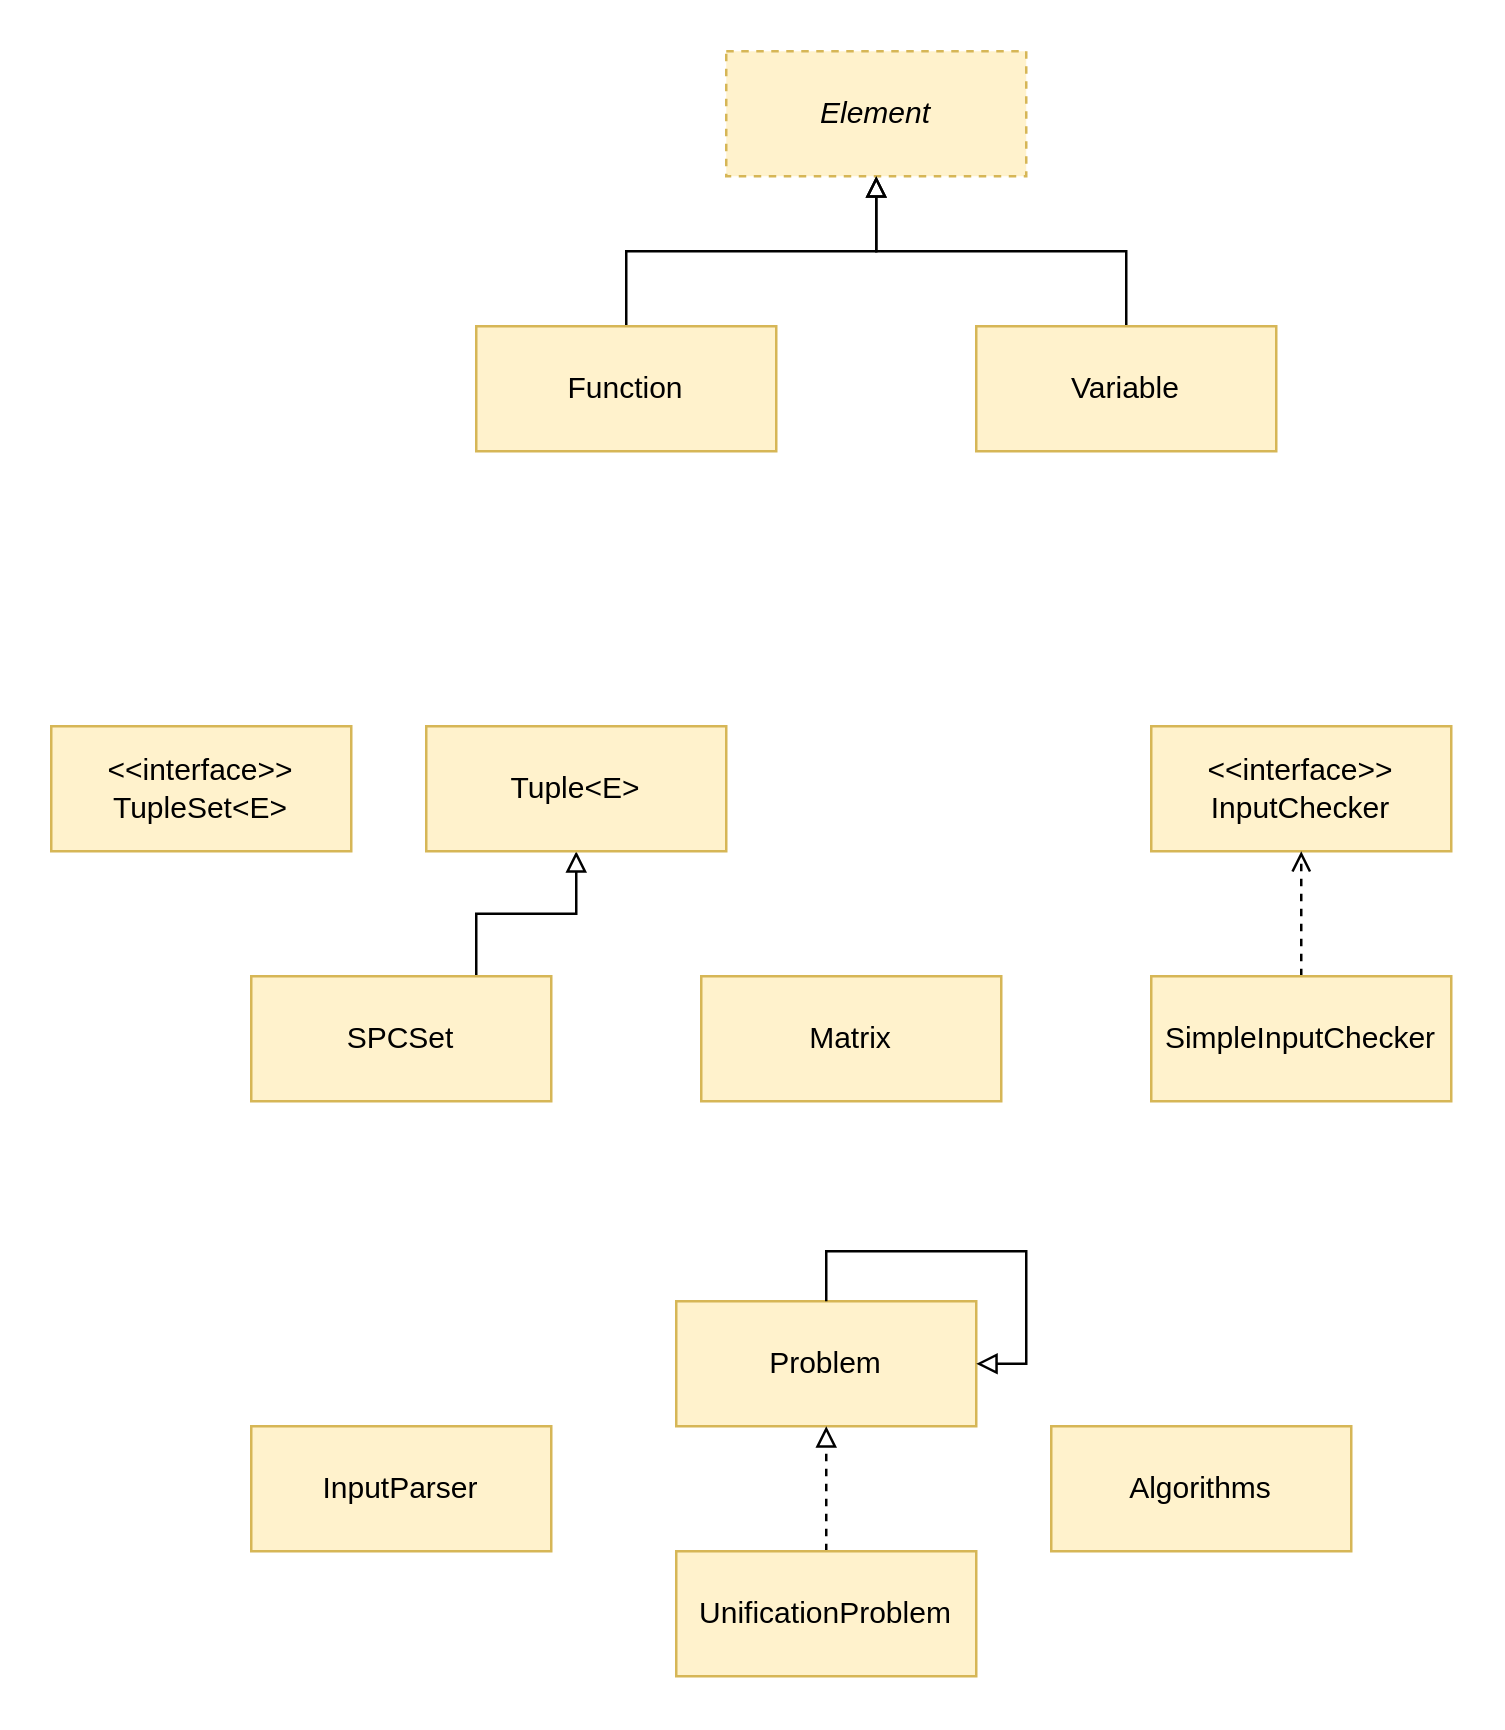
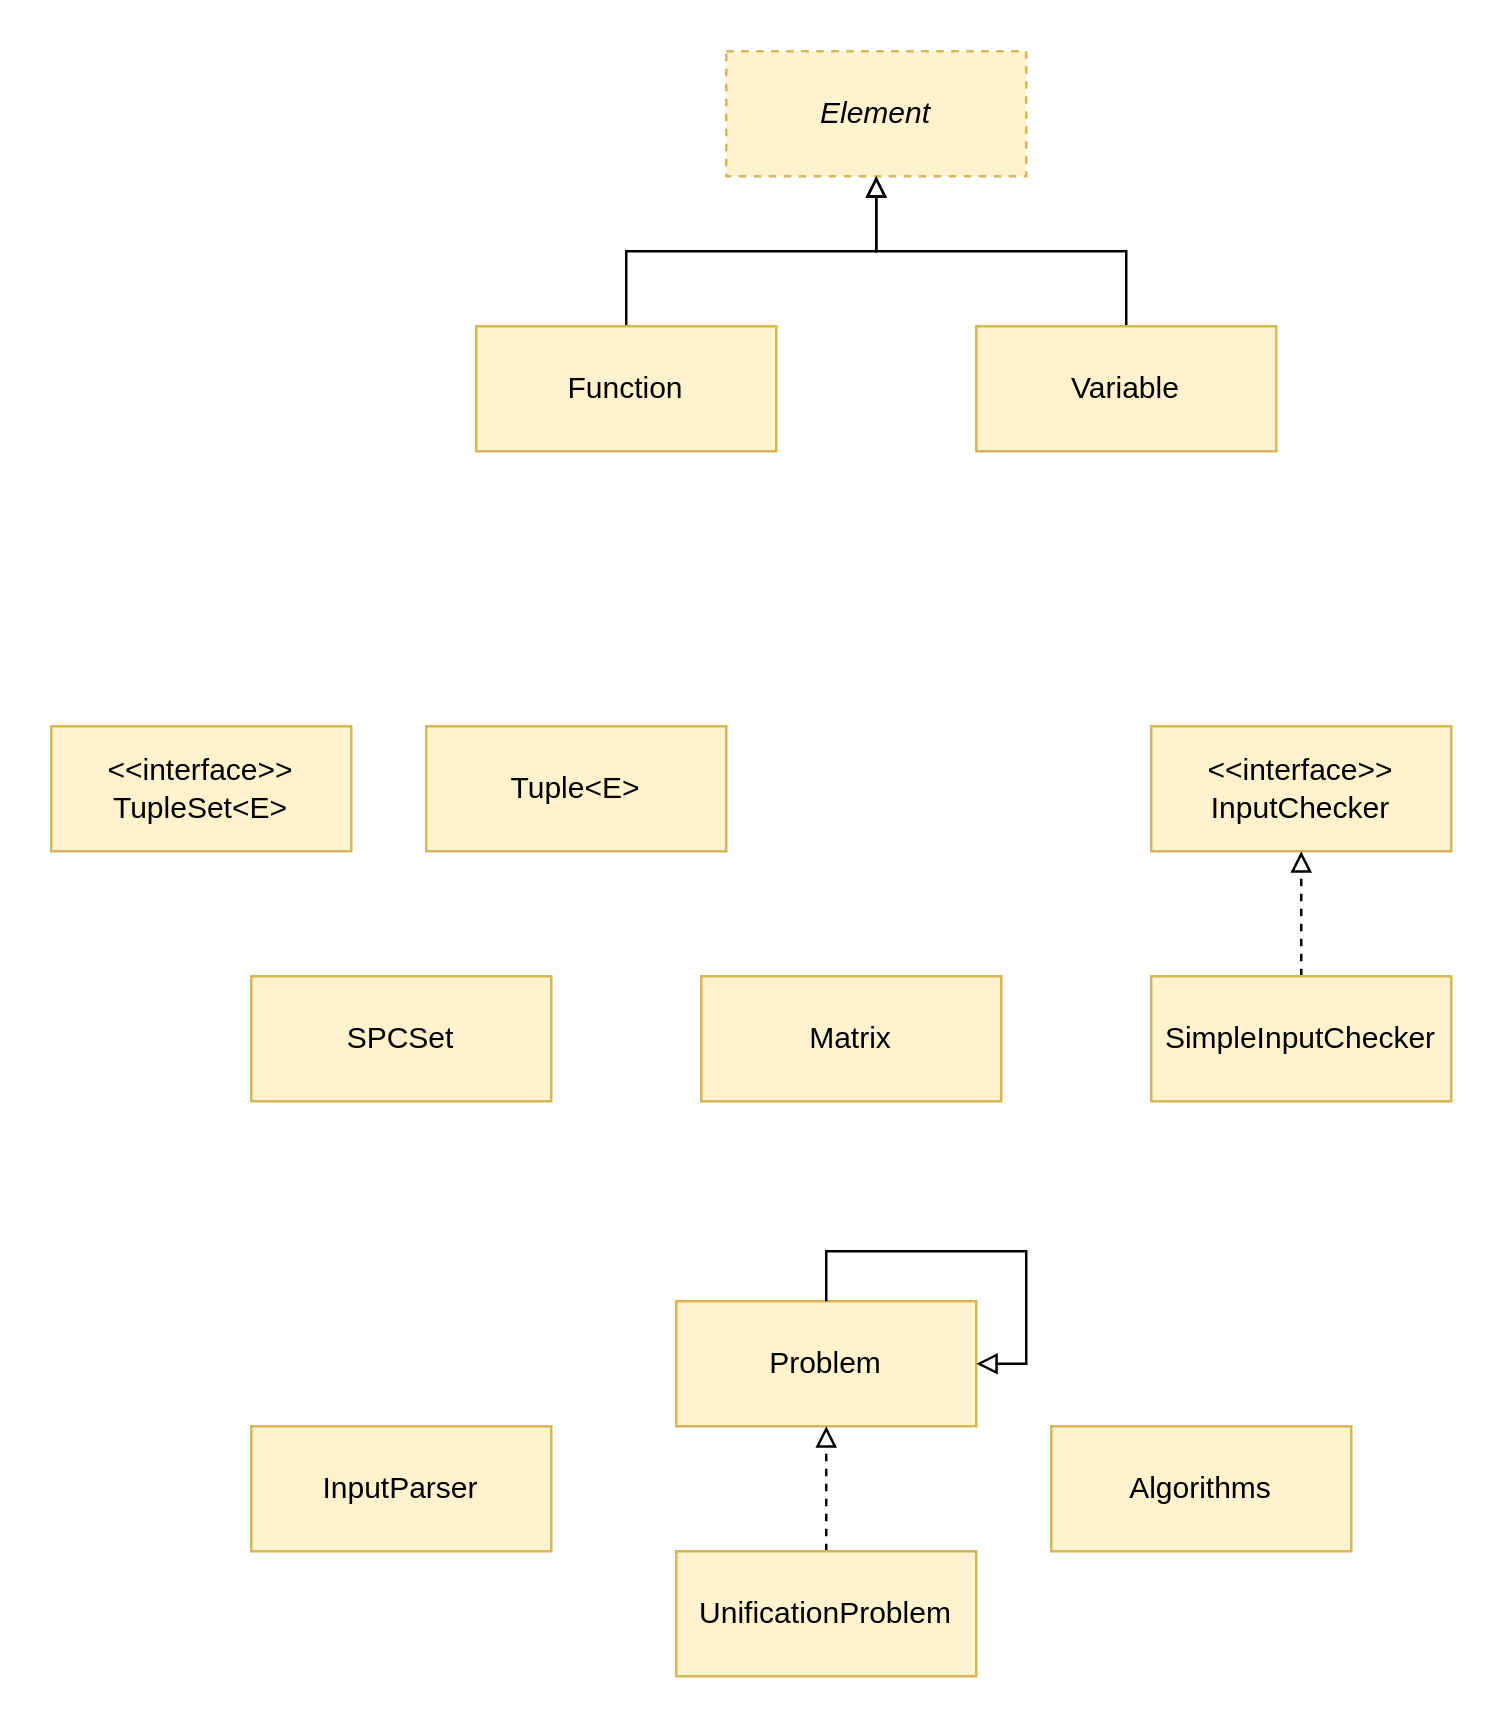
edge "SimpleInputChecker" -> "<<interface>> InputChecker": arrowhead open -> block
edge "SPCSet" -> "Tuple<E>": removed
